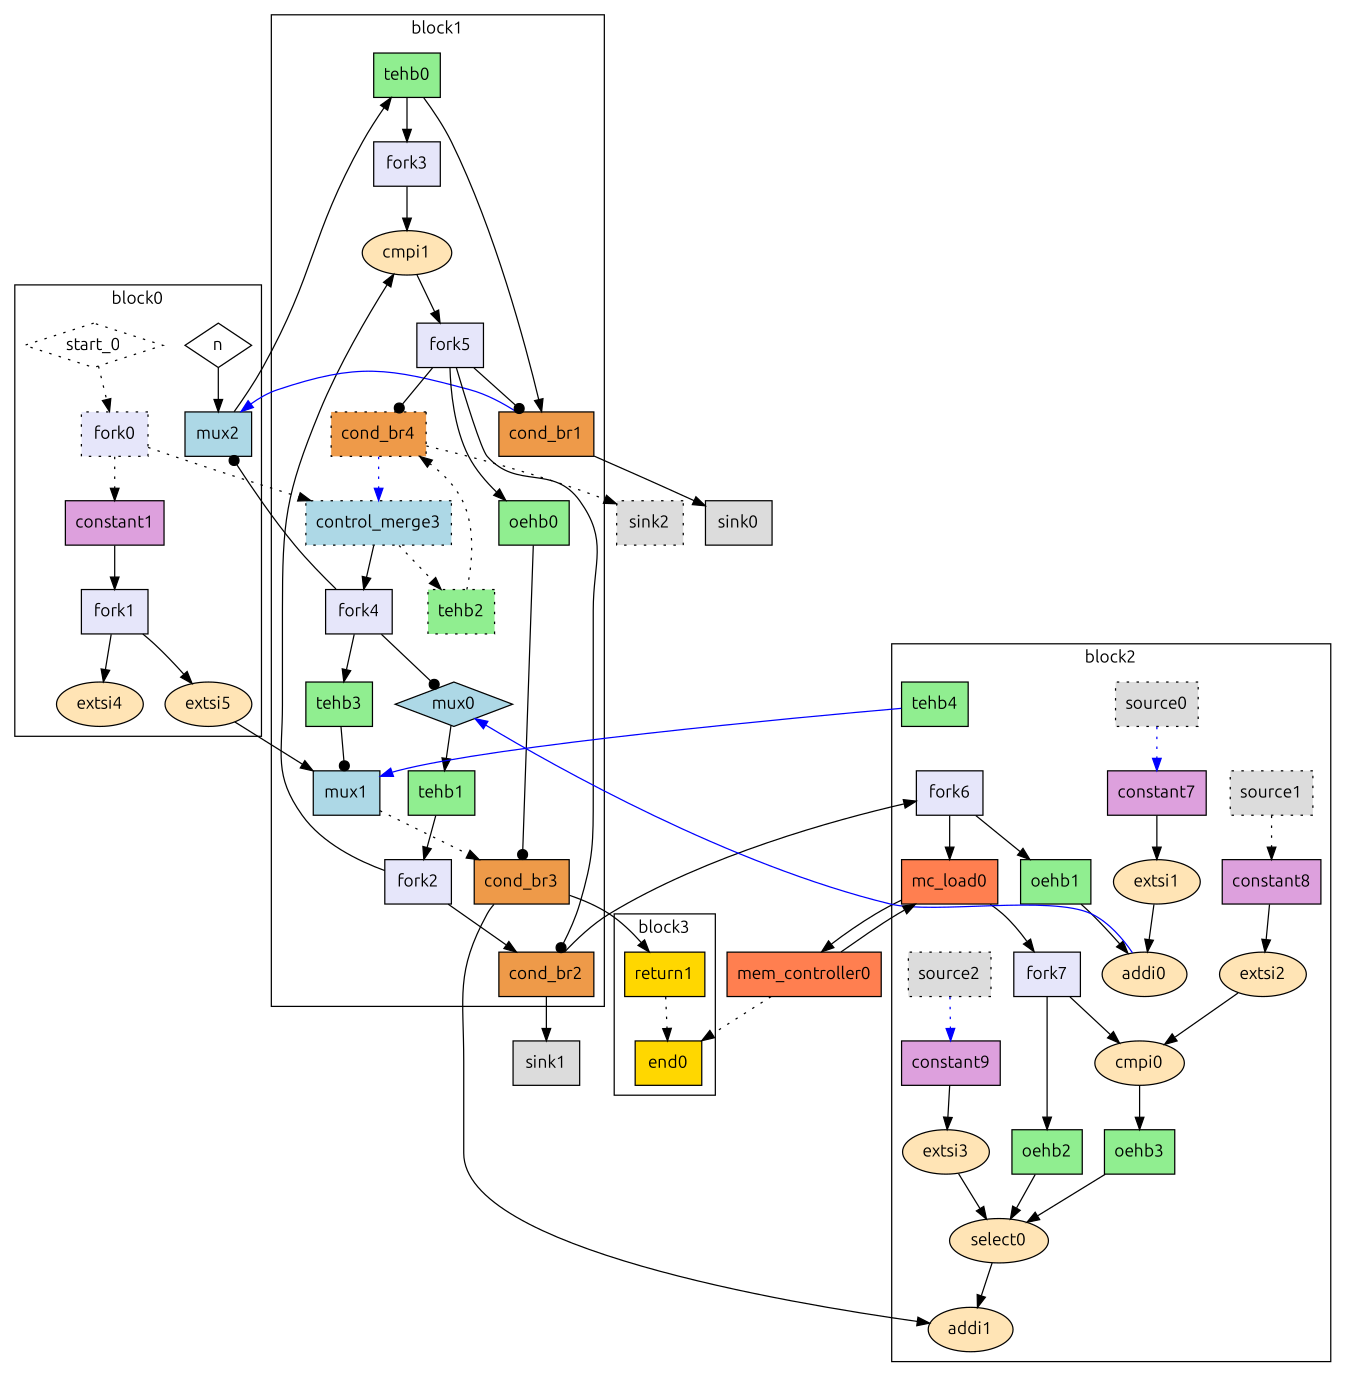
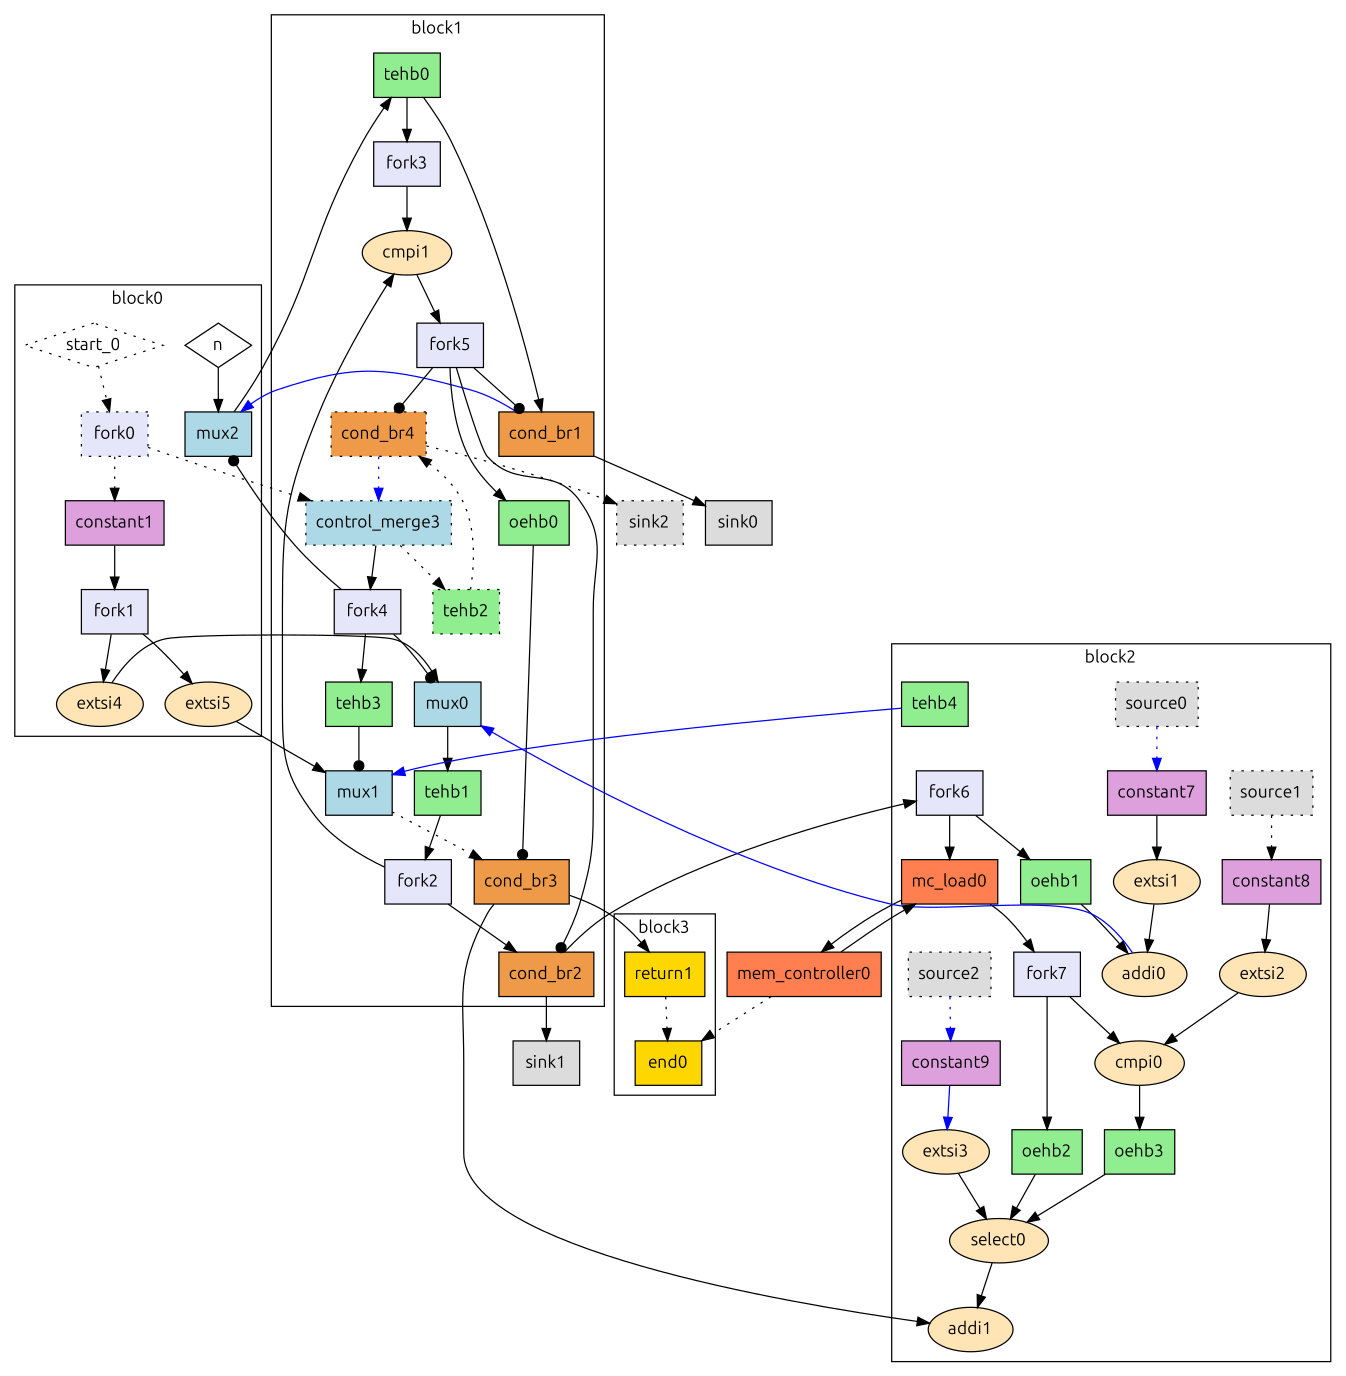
edge "extsi4" -- "mux0": added
node "mux0": shape diamond -> box
edge "constant9" -- "extsi3": color black -> blue
